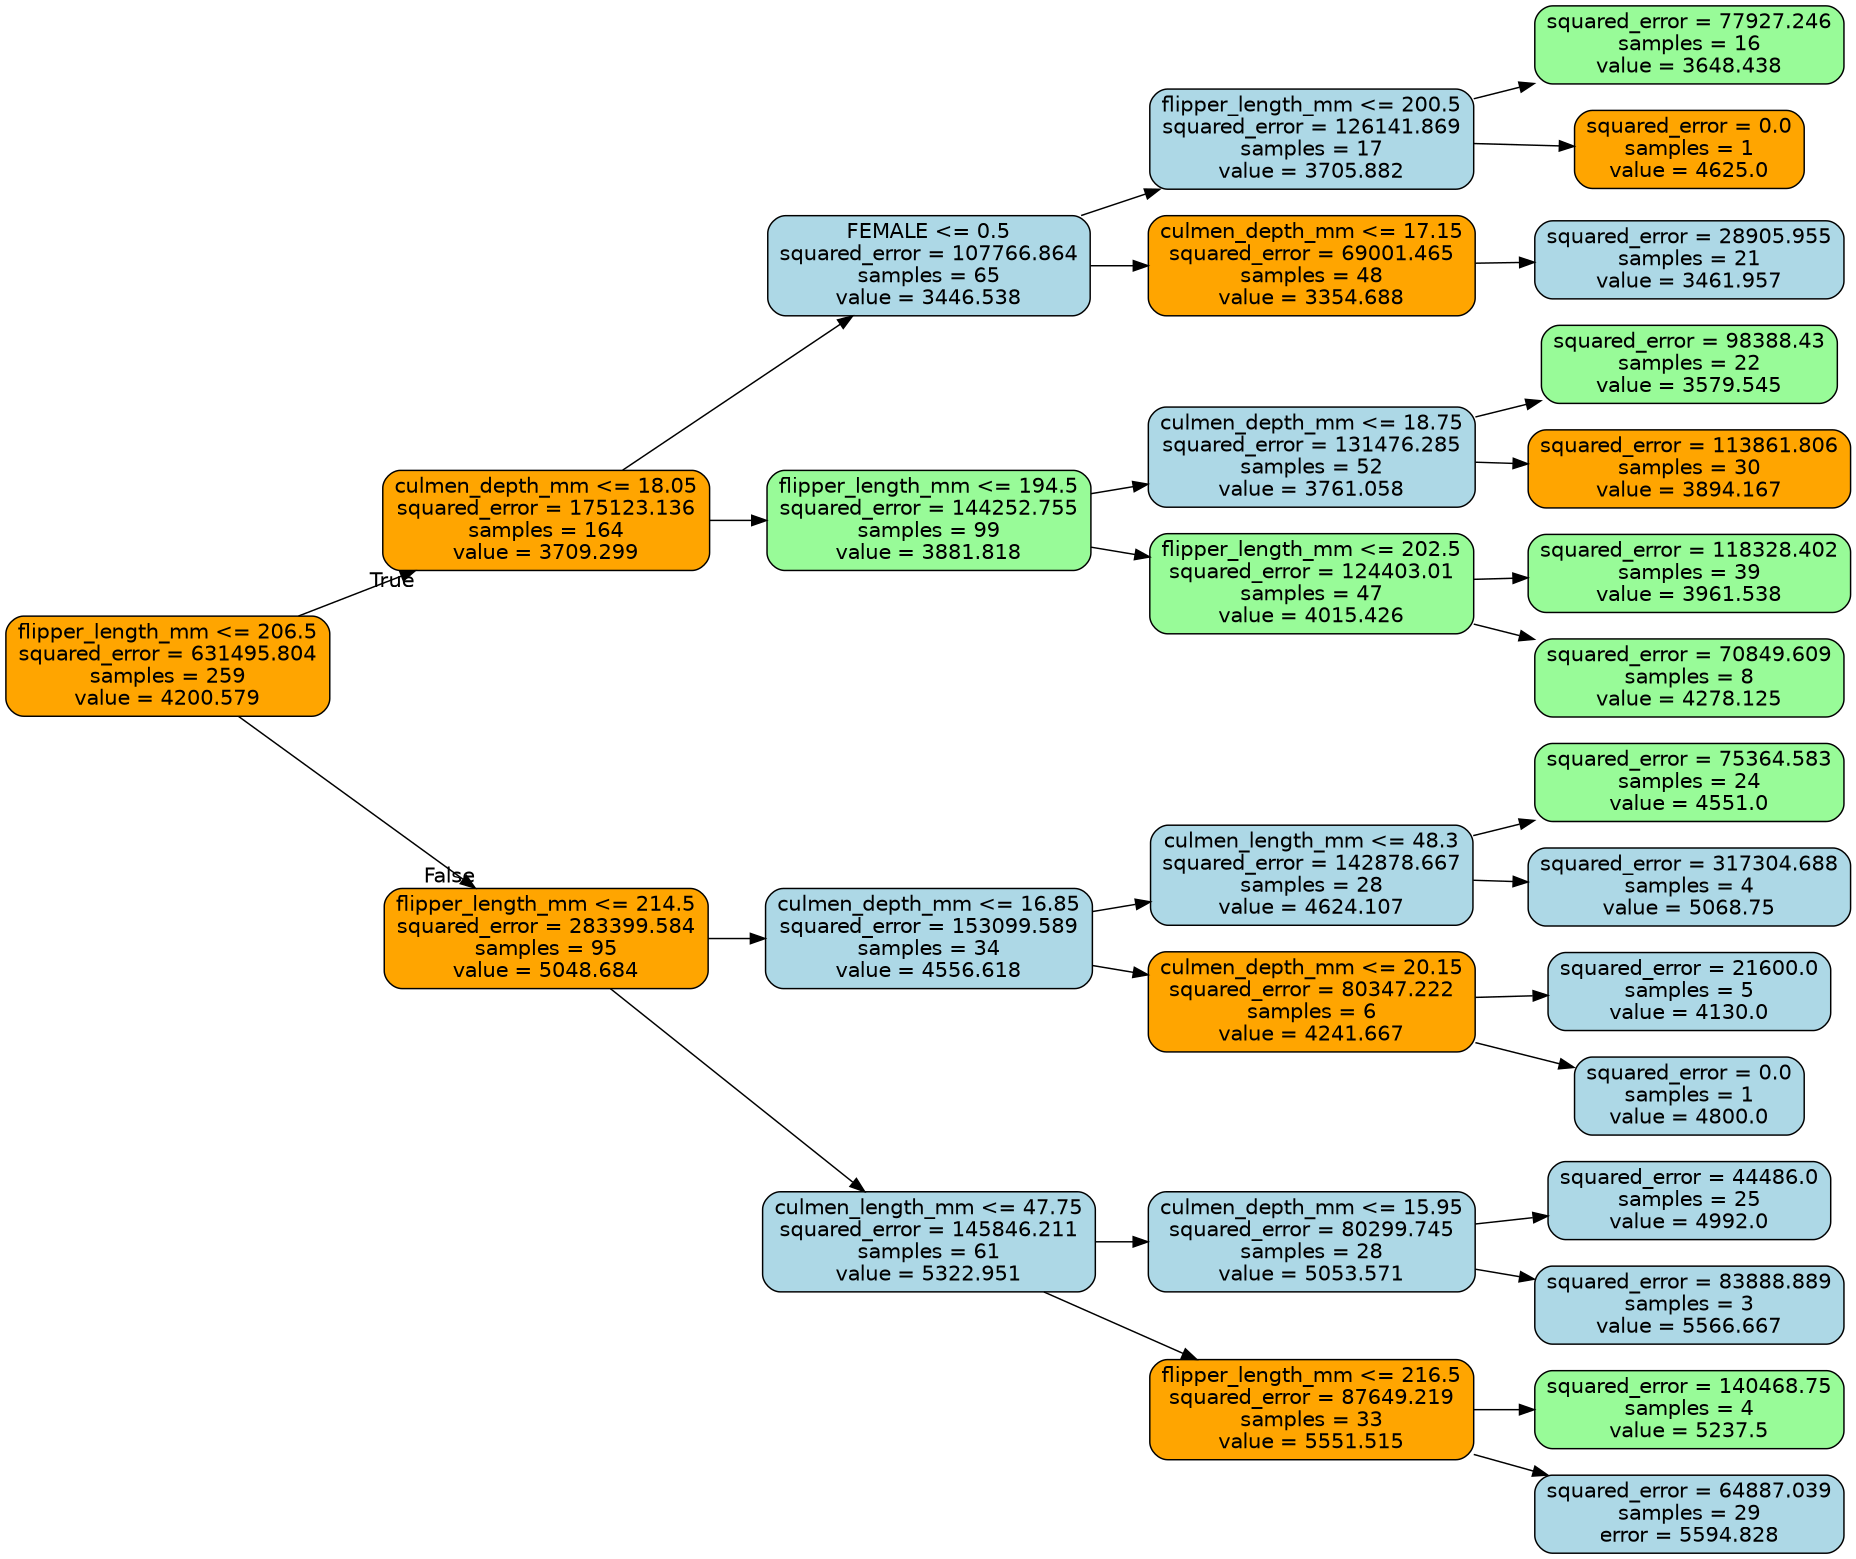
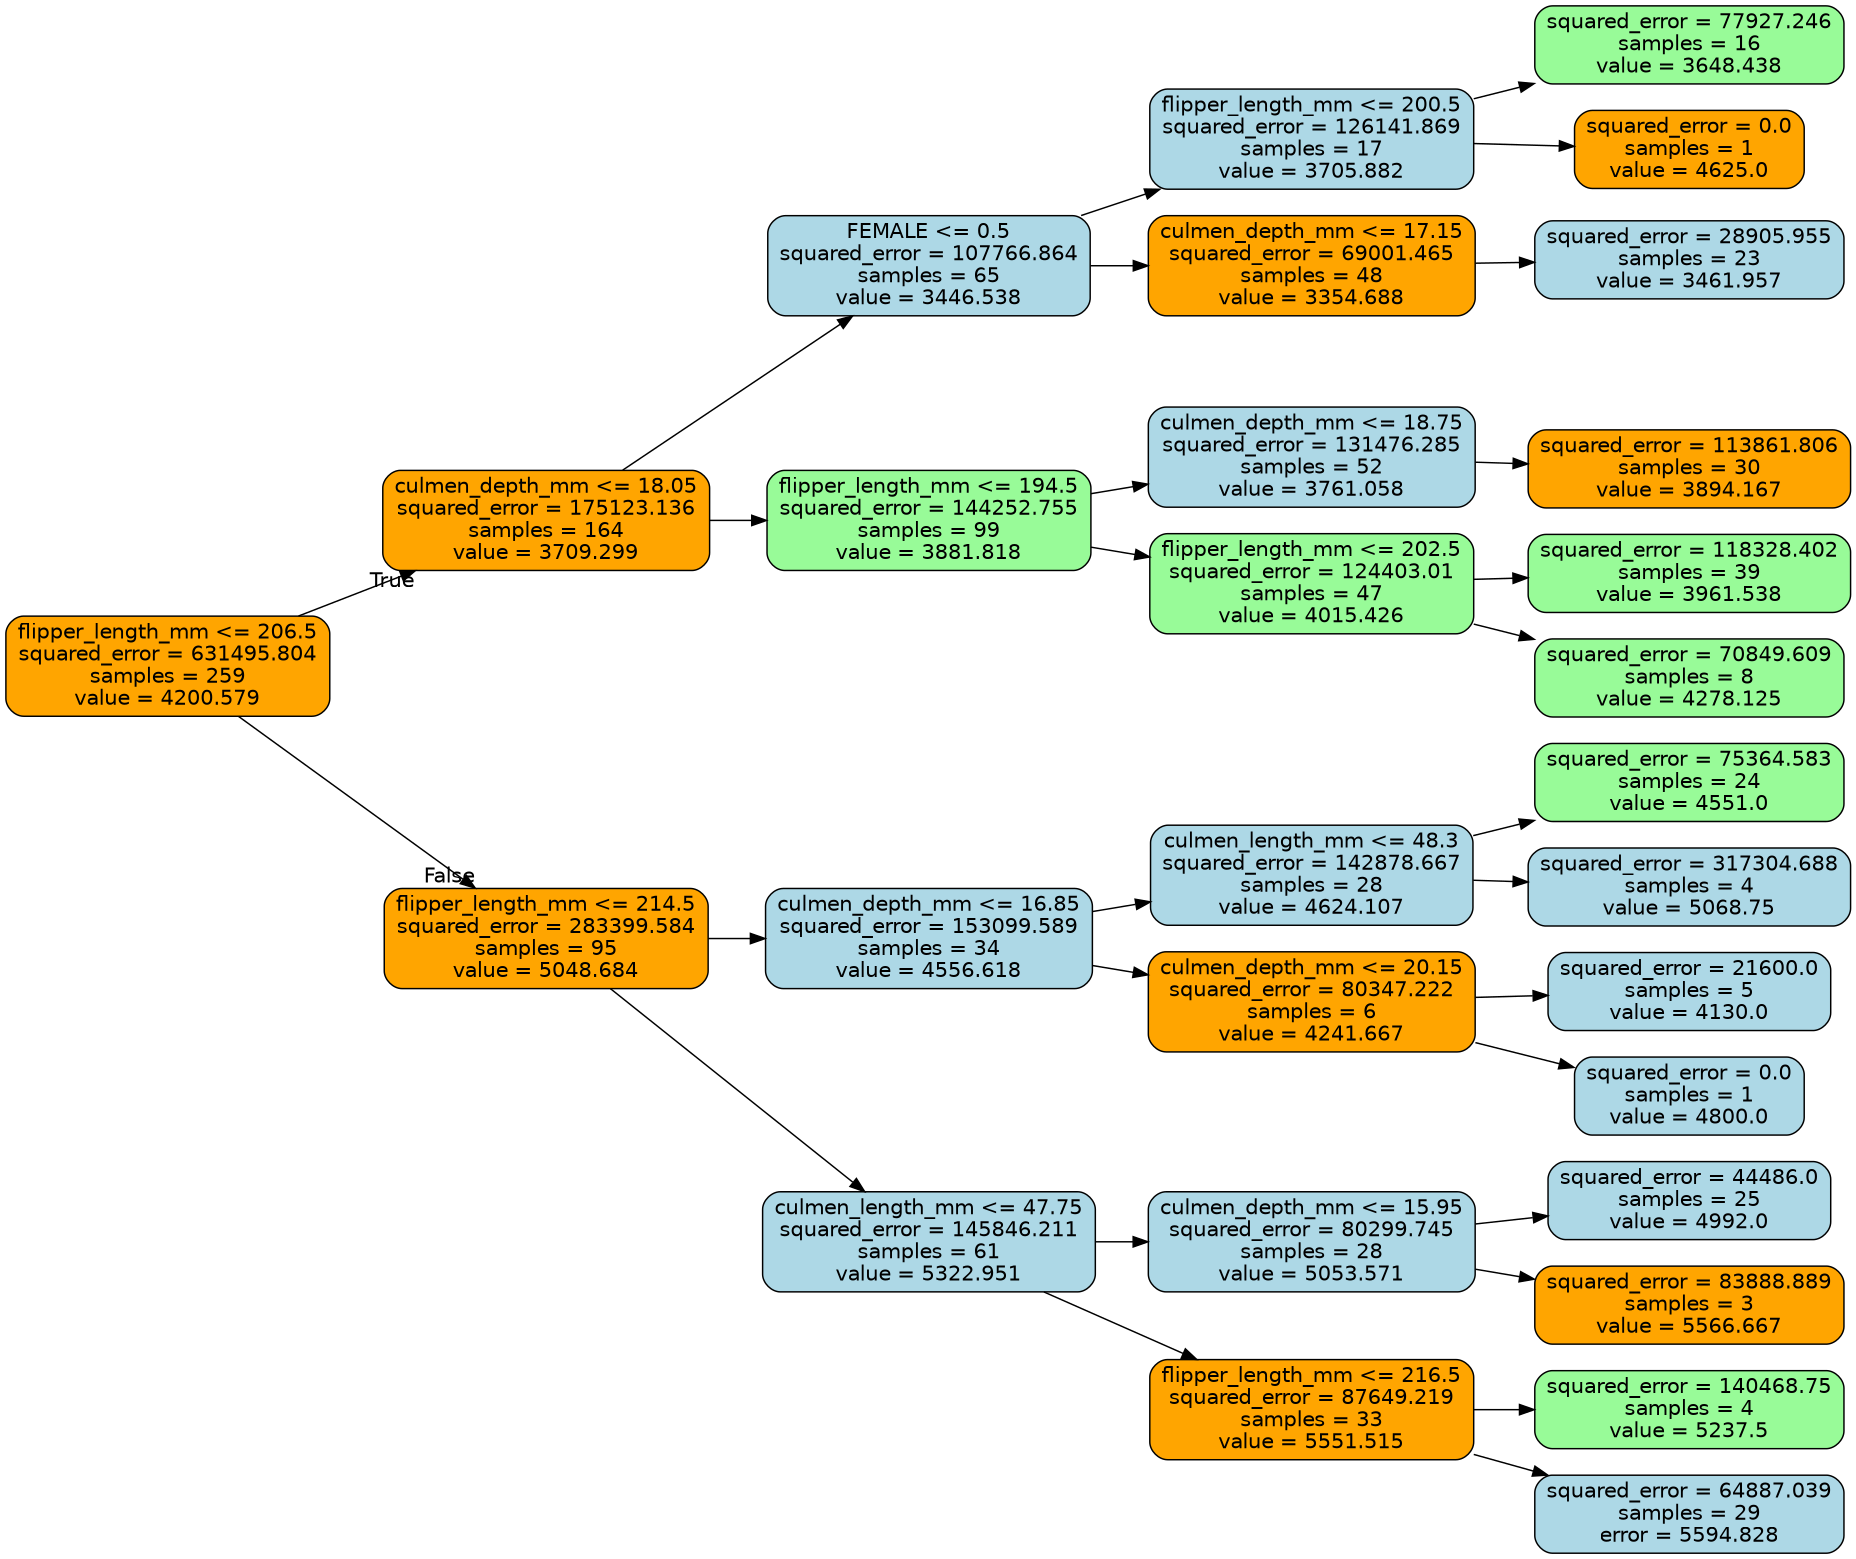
node "squared_error = 28905.955 samples = 21 value = 3461.957": label "squared_error = 28905.955 samples = 21 value = 3461.957" -> "squared_error = 28905.955 samples = 23 value = 3461.957"
node "squared_error = 98388.43 samples = 22 value = 3579.545": removed
node "squared_error = 83888.889 samples = 3 value = 5566.667": fillcolor lightblue -> orange
